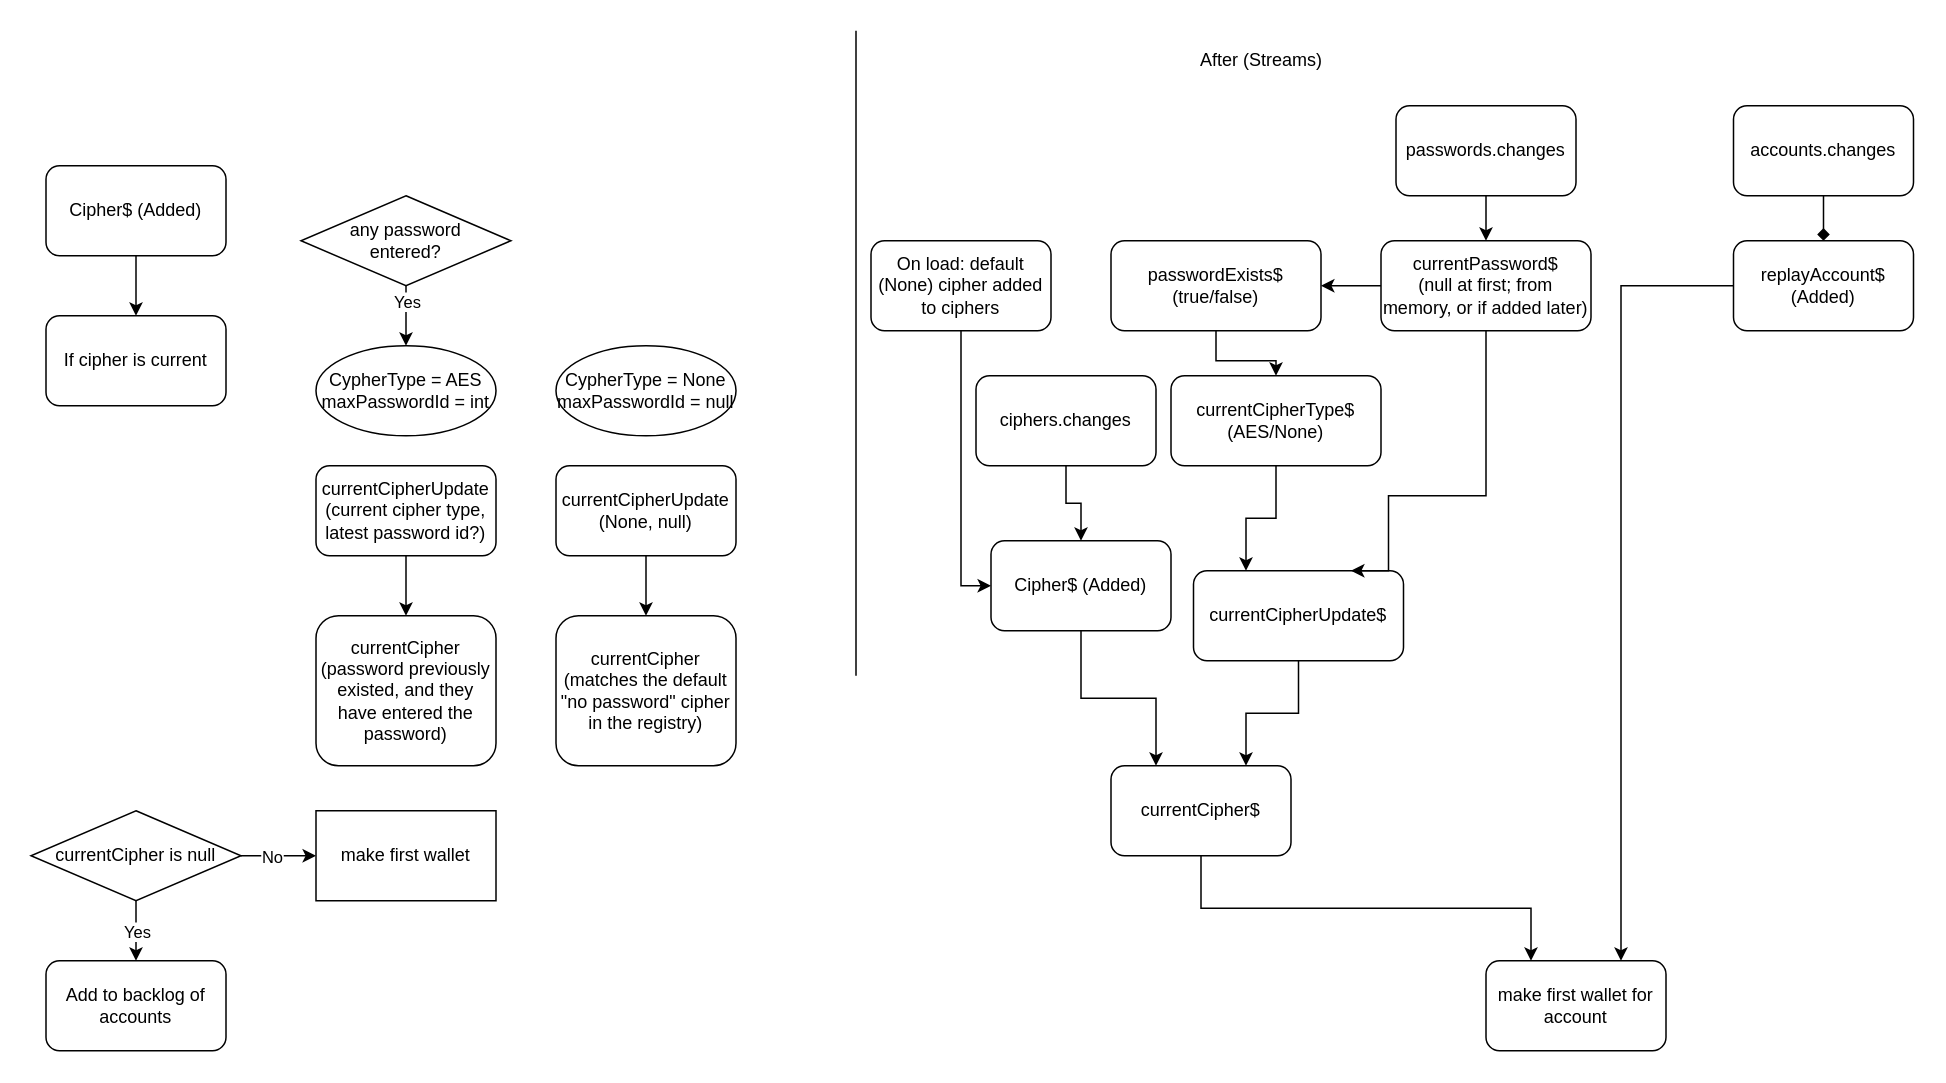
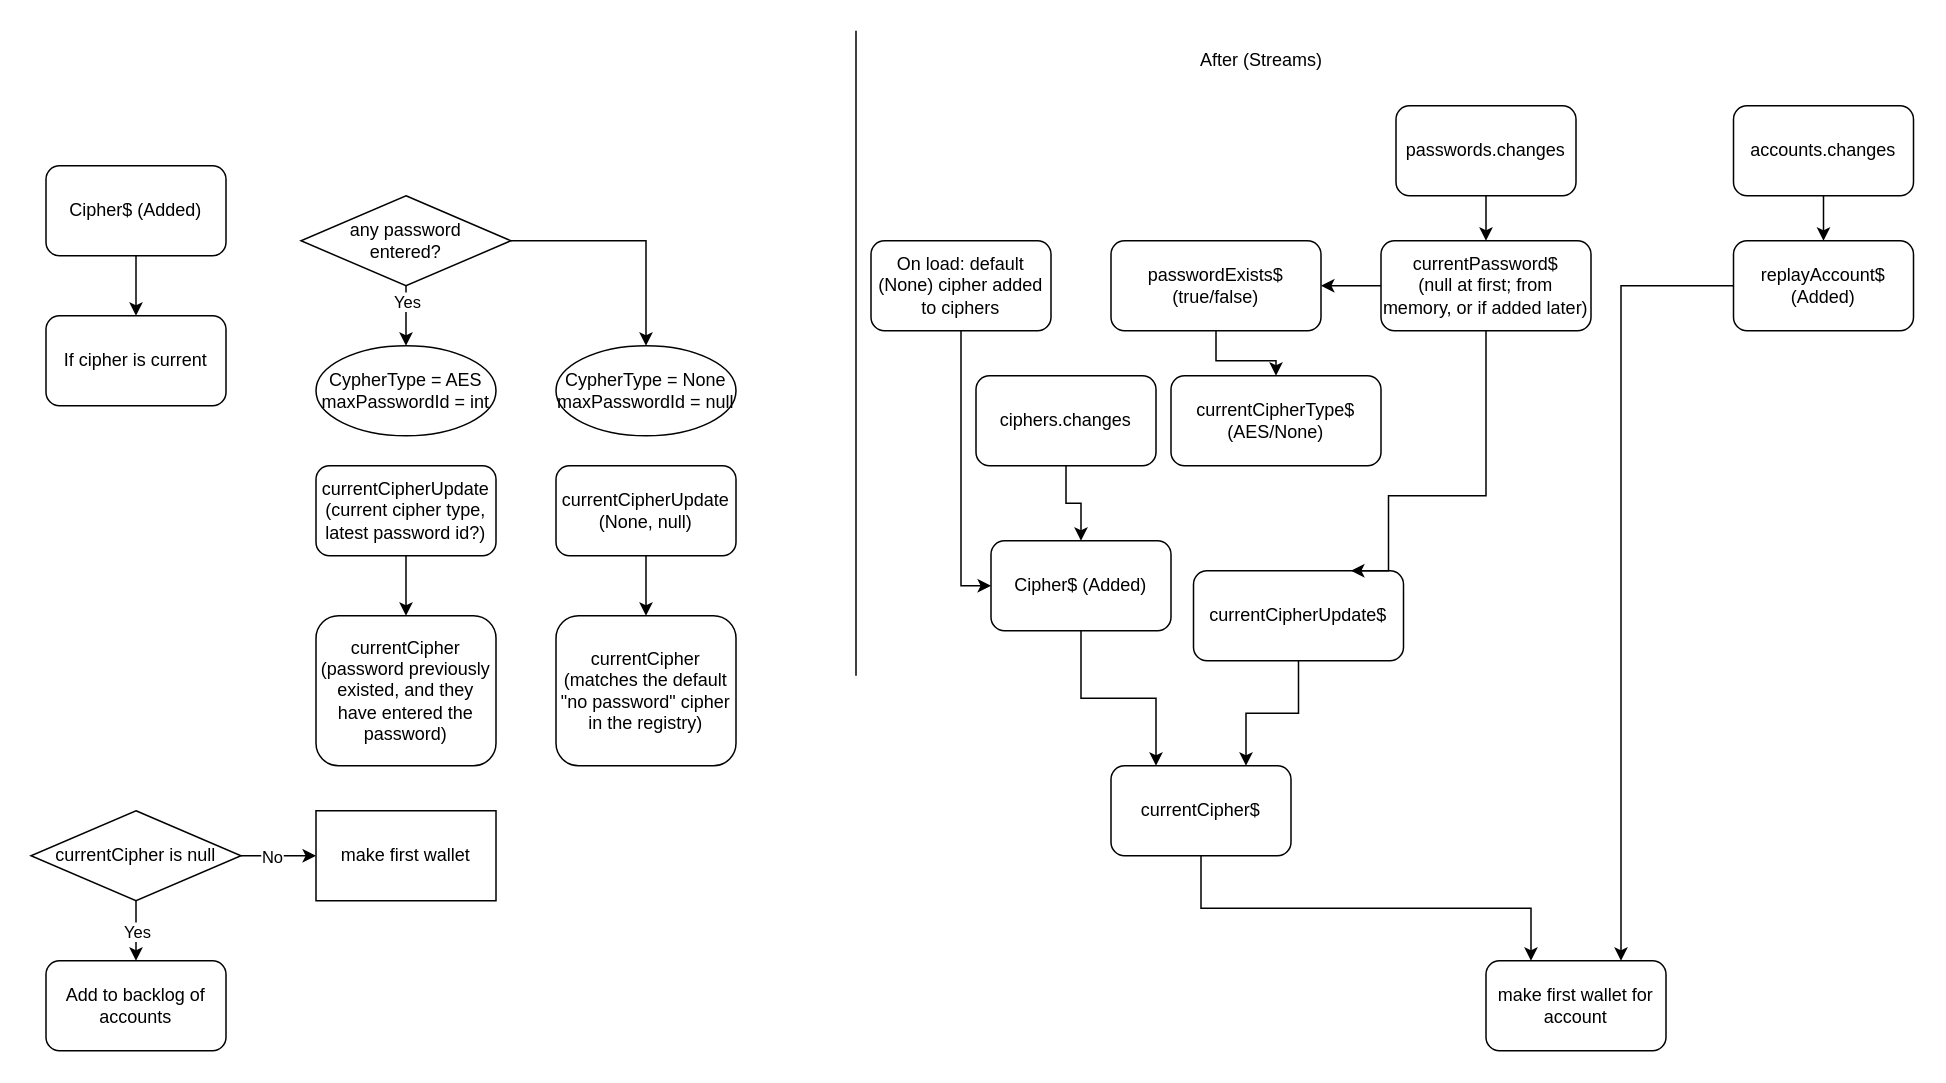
edge "accounts.changes" -> "replayAccount$ (Added)": arrowhead diamond -> classic
edge "any password entered?" -> "CypherType = None maxPasswordId = null": added
edge "currentCipherType$ (AES/None)" -> "currentCipherUpdate$": removed
